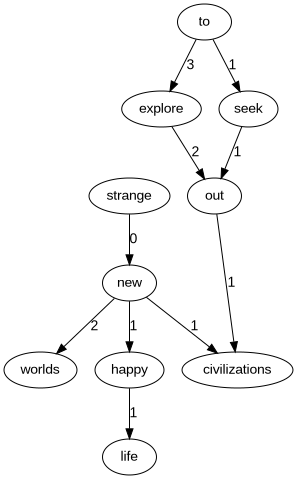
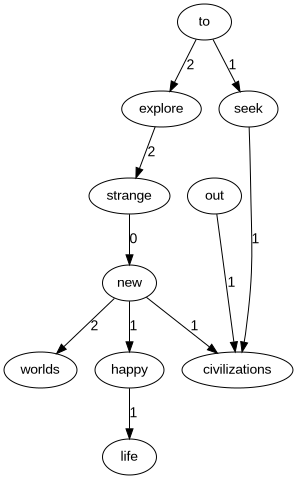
edge "to" -> "explore": label "3" -> "2"
edge "seek" -> "out": now "seek" -> "civilizations"
edge "explore" -> "out": now "explore" -> "strange"
